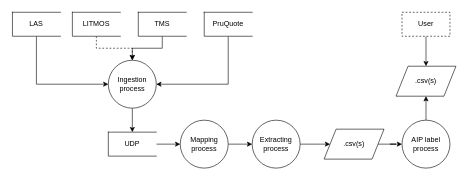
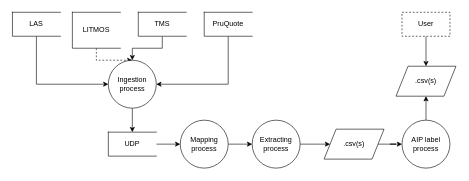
node "LITMOS": size 48x24 -> 48x36
